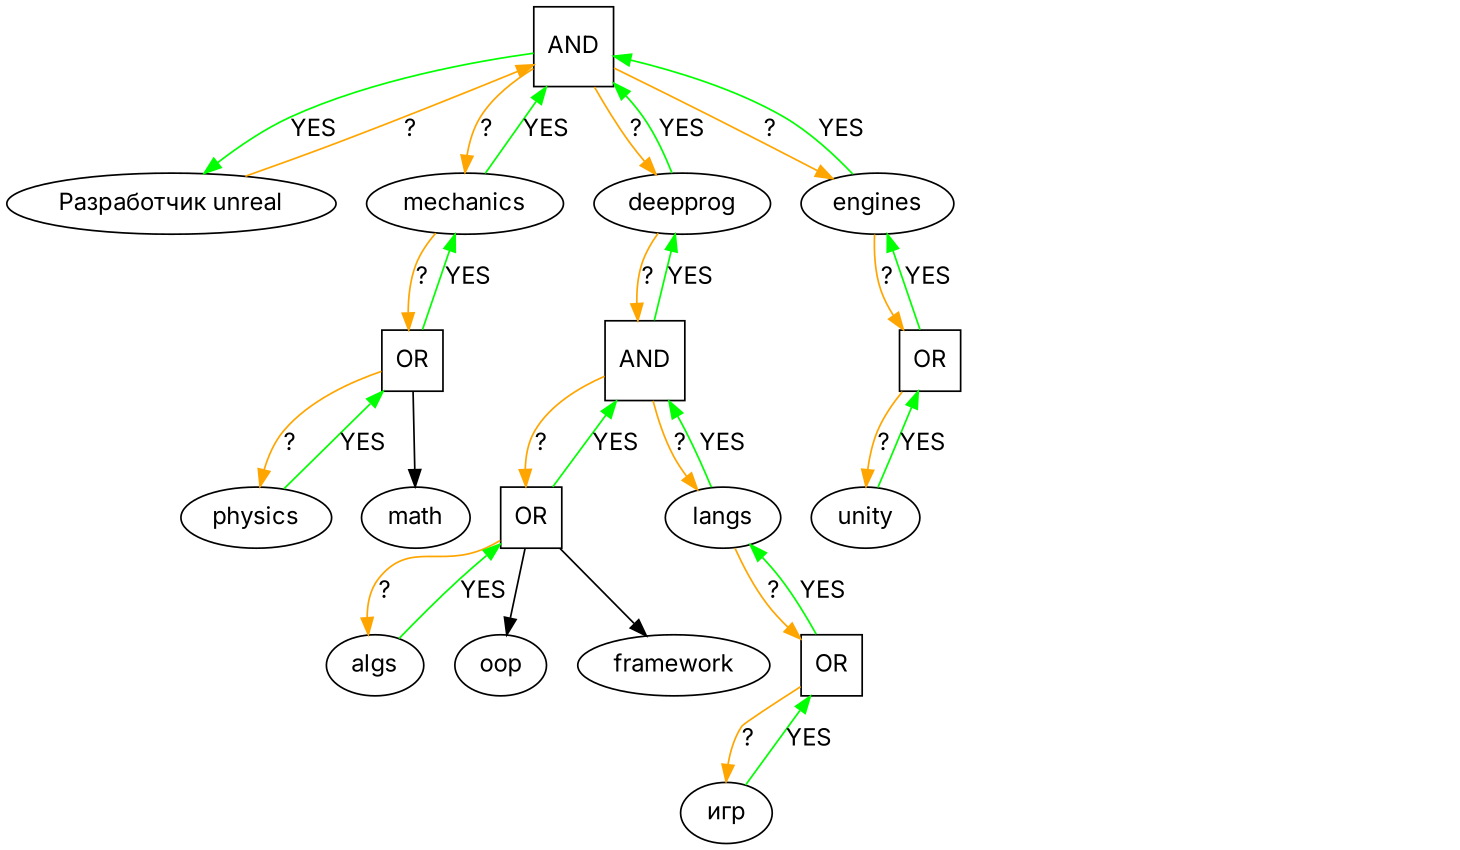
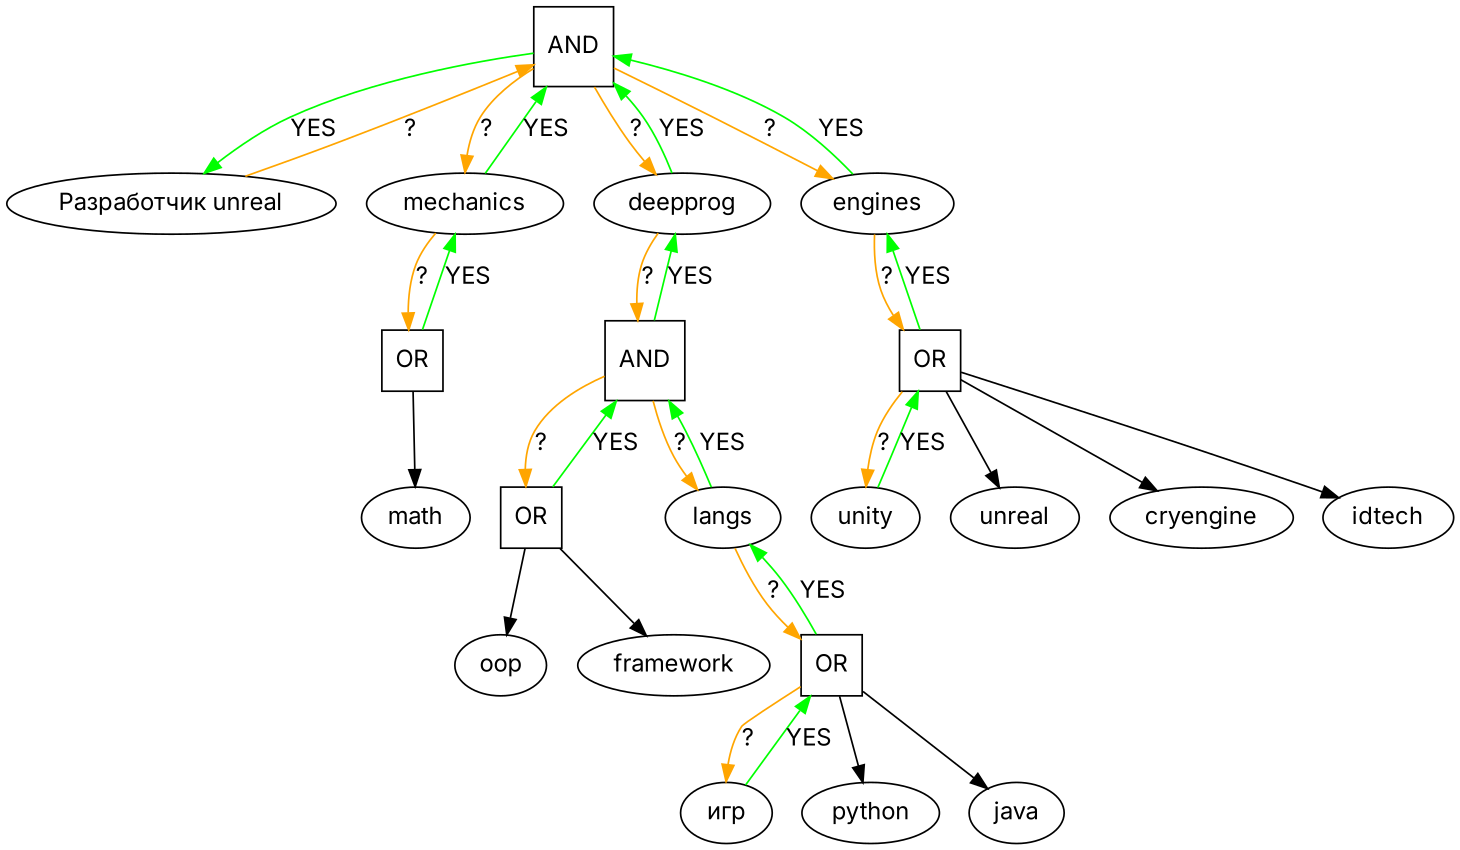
node "physics": removed
node "unreal": added
node "cryengine": added
node "idtech": added
node "algs": removed
node "python": added
node "java": added
